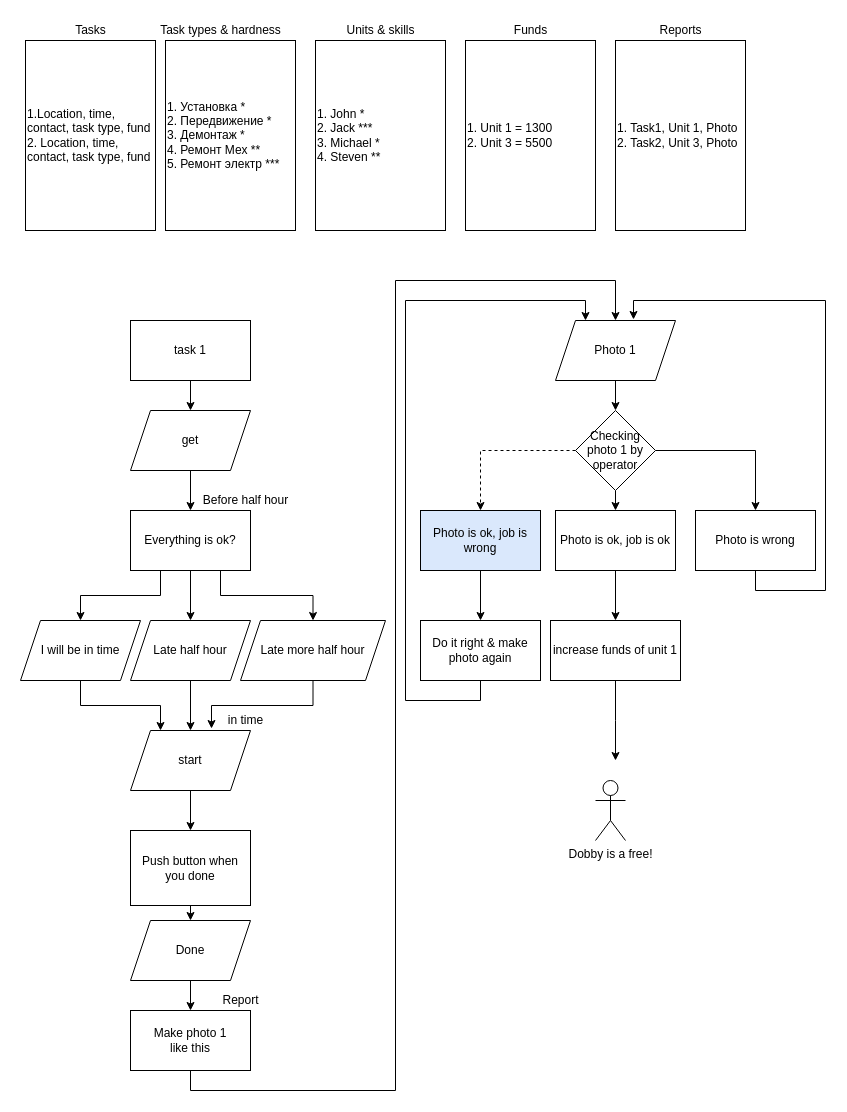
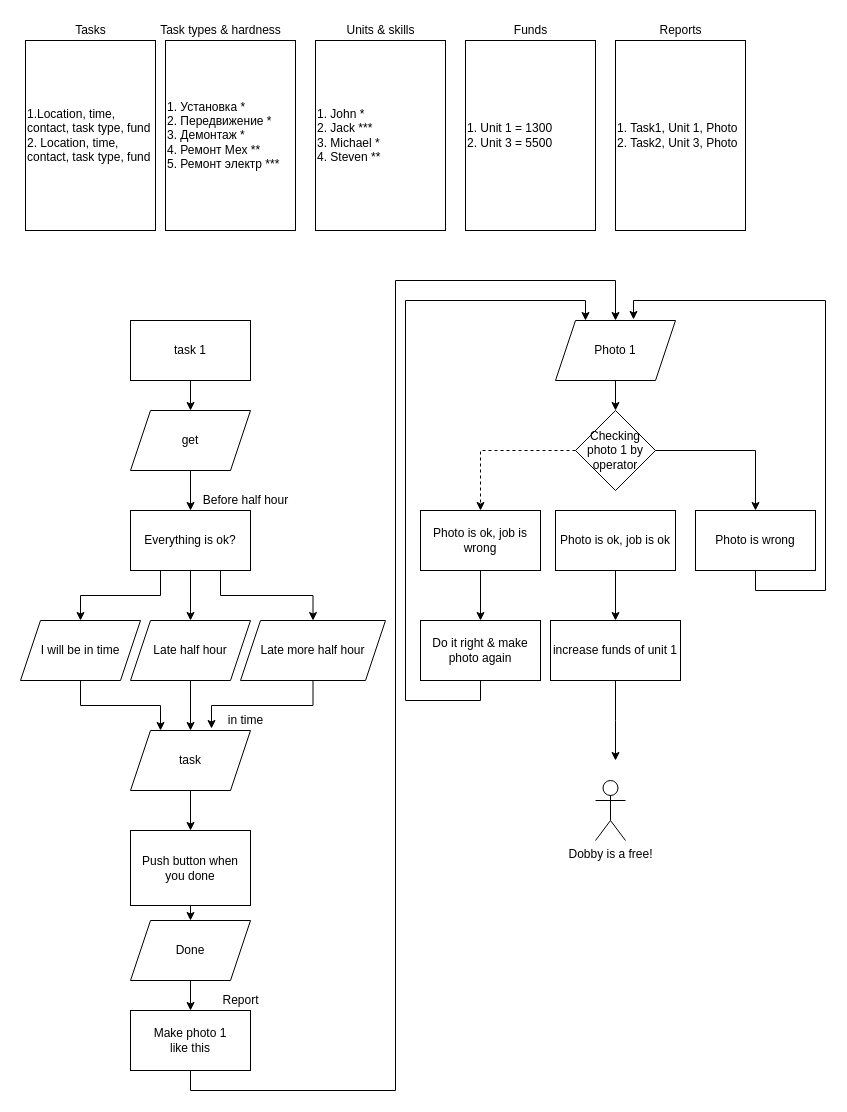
edge "Checking photo 1 by operator" -> "Photo is ok, job is ok": removed
node "Photo is ok, job is wrong": fillcolor #dae8fc -> #ffffff
node "start": label "start" -> "task"
